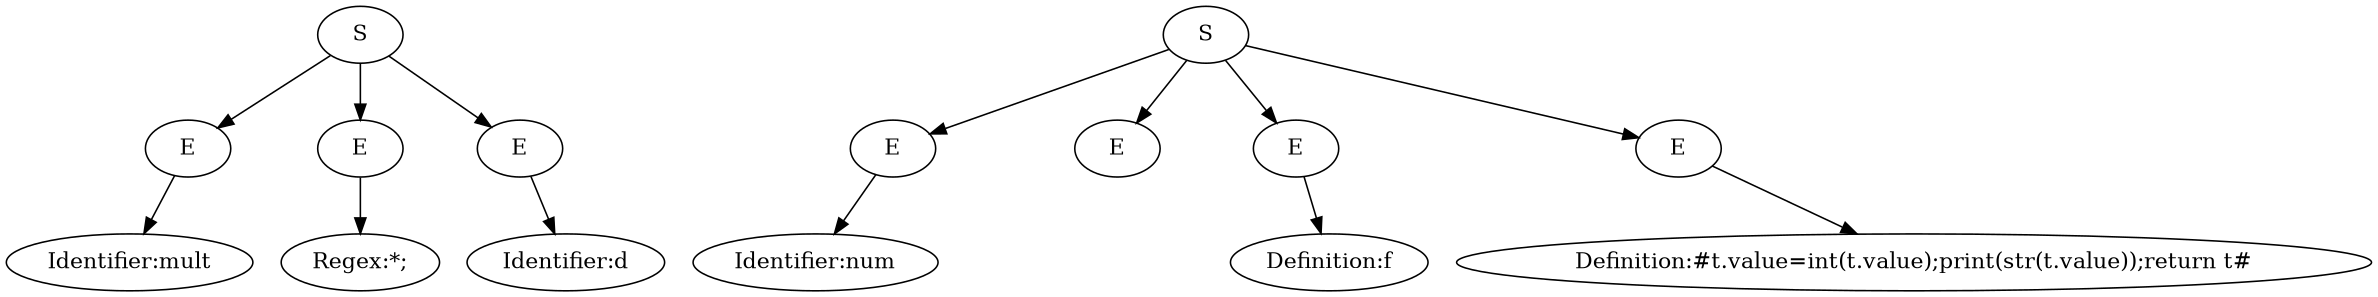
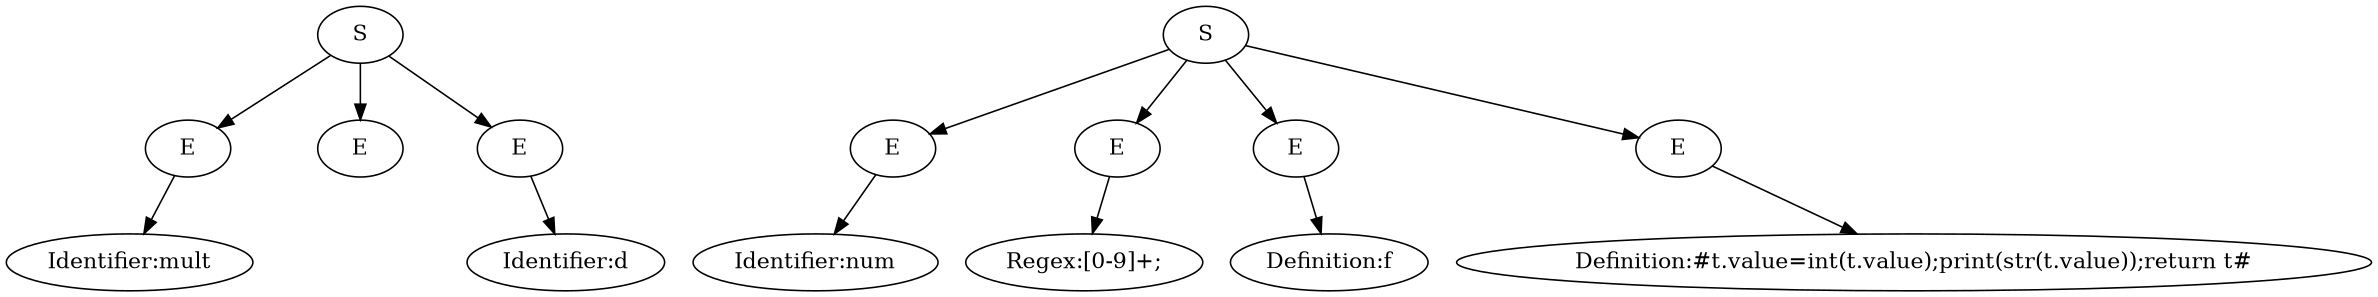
node "Regex:*;": removed
node "Regex:[0-9]+;": added
